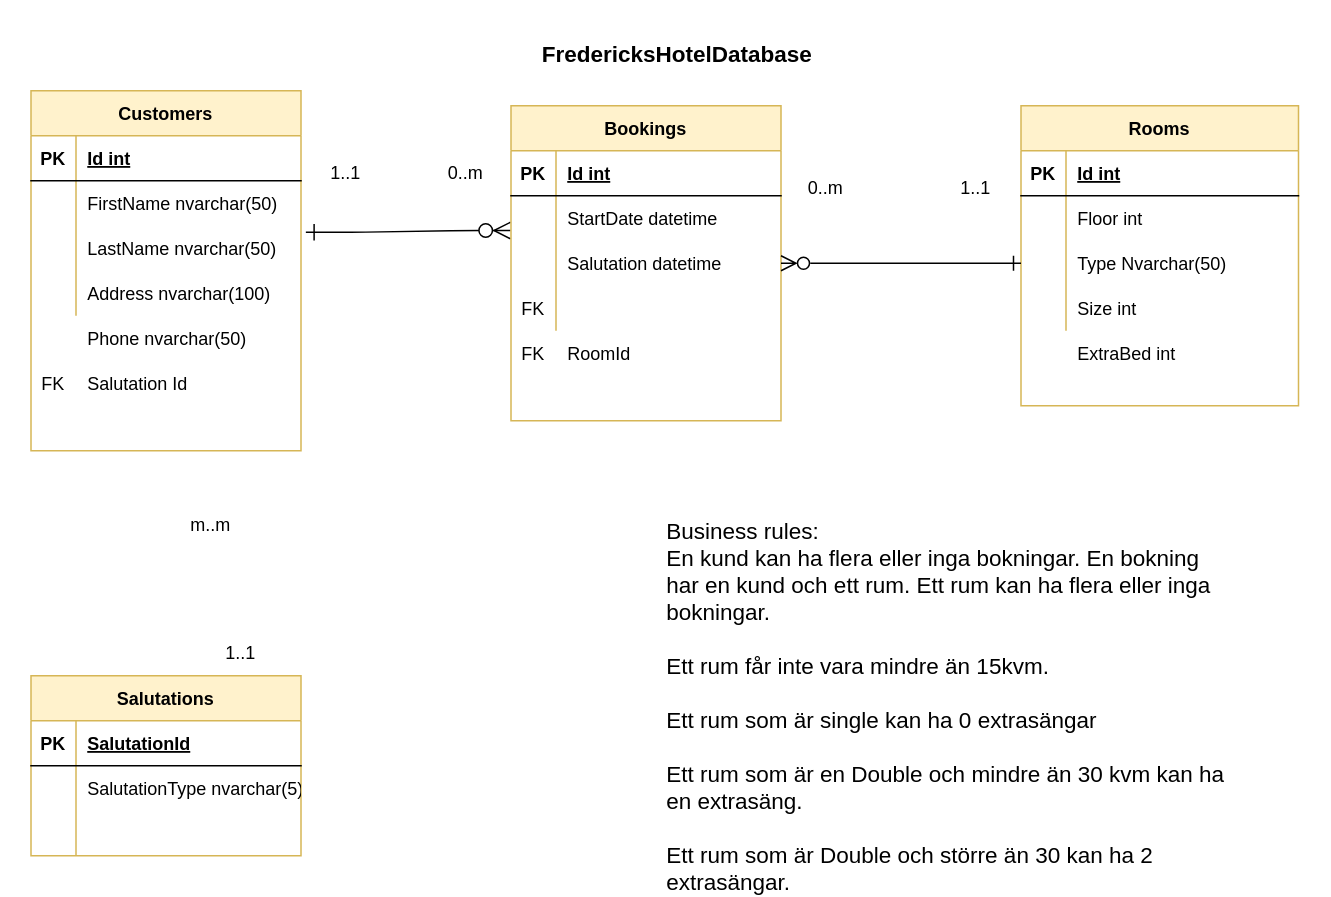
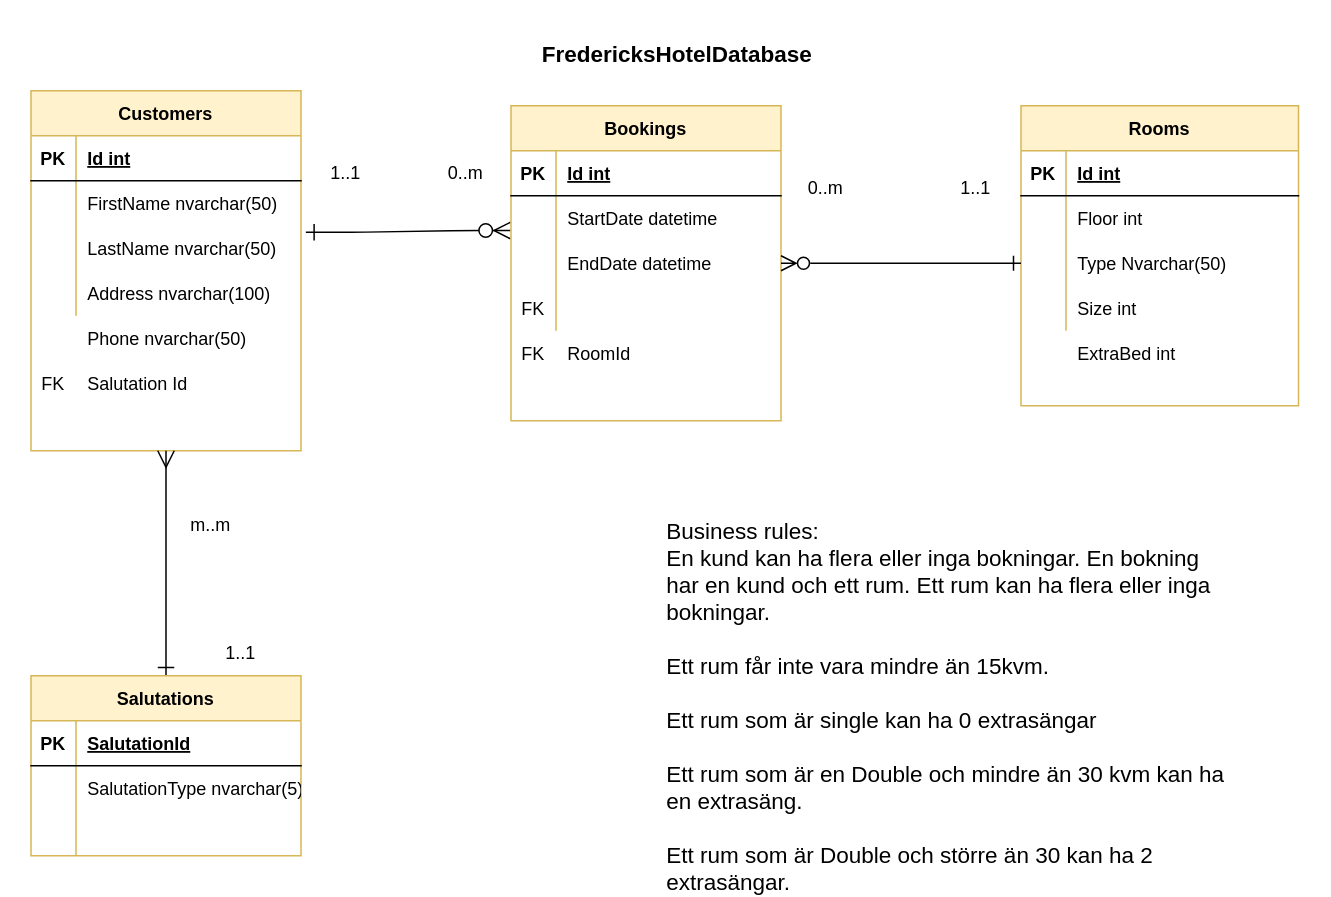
node "Salutation datetime": label "Salutation datetime" -> "EndDate datetime"
edge "Customers" -- "Salutations": added
